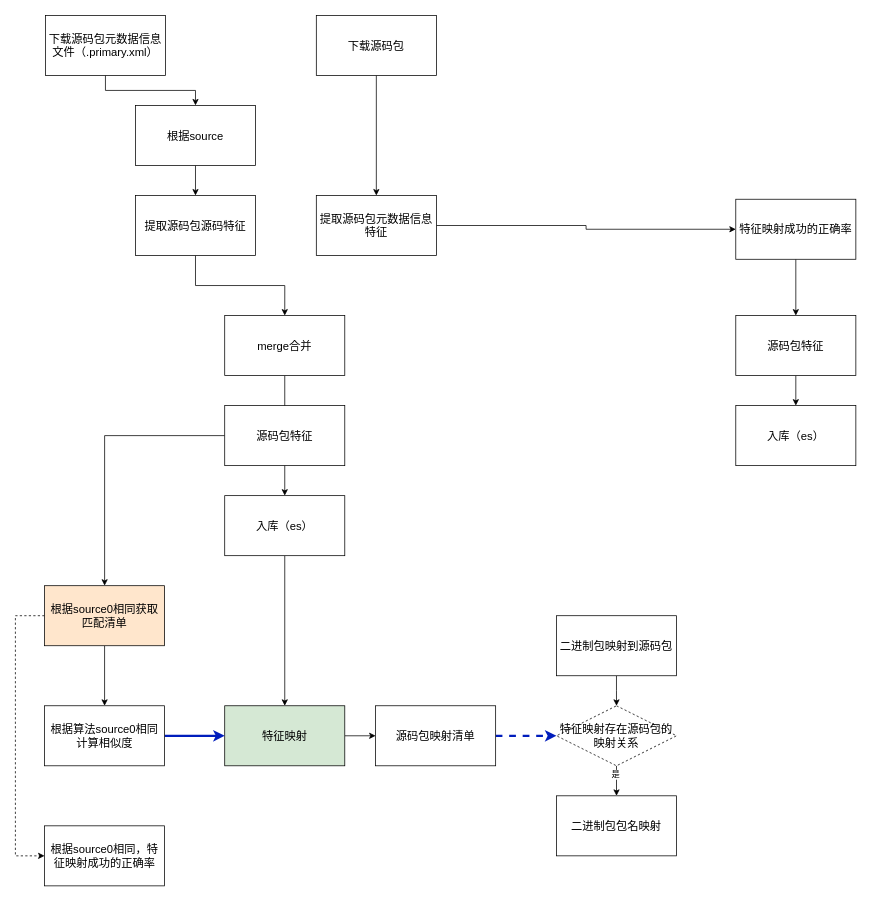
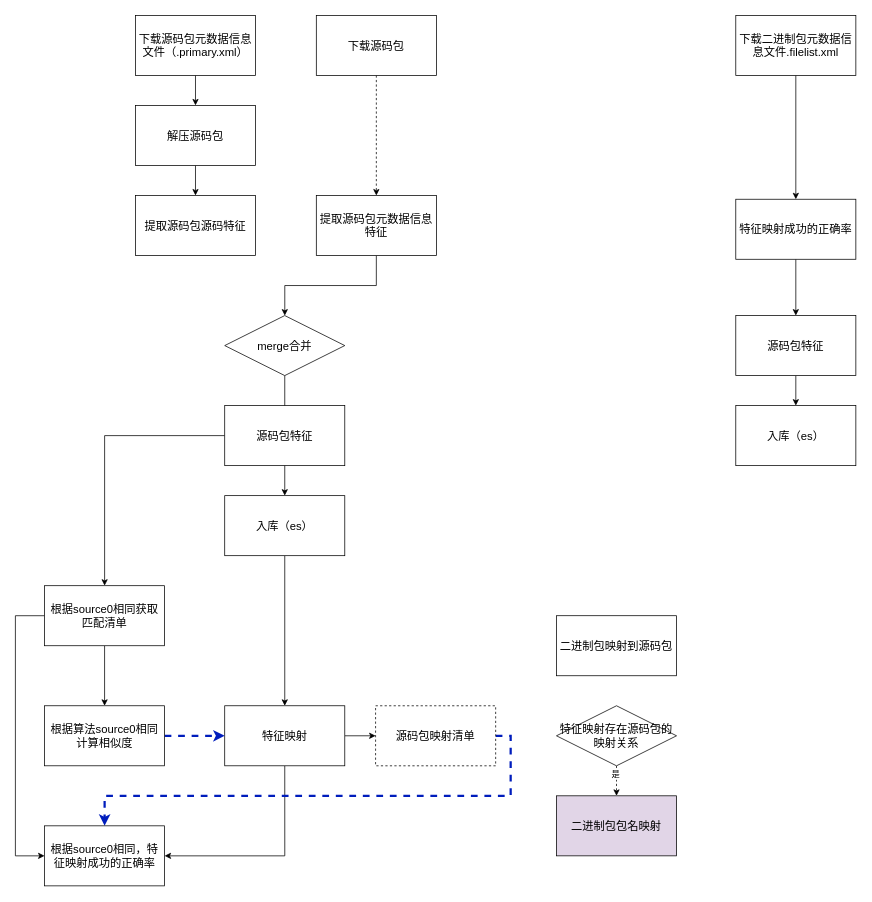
node "下载源码包元数据信息文件（.primary.xml）": moved (105, 45) -> (195, 45)
node "下载二进制包元数据信息文件.filelist.xml": added
edge "下载源码包" -> "提取源码包元数据信息特征": style solid -> dashed
node "根据source": label "根据source" -> "解压源码包"
edge "下载二进制包元数据信息文件.filelist.xml" -> "特征映射成功的正确率": added
edge "提取源码包元数据信息特征" -> "特征映射成功的正确率": now "提取源码包元数据信息特征" -> "merge合并"
edge "提取源码包源码特征" -> "merge合并": removed
node "merge合并": shape rectangle -> diamond
node "根据source0相同获取匹配清单": fillcolor #ffe6cc -> #ffffff
edge "二进制包映射到源码包" -> "特征映射存在源码包的映射关系": removed
edge "根据source0相同获取匹配清单" -> "根据source0相同，特征映射成功的正确率": style dashed -> solid
edge "根据算法source0相同 计算相似度" -> "特征映射": style solid -> dashed
node "特征映射": fillcolor #d5e8d4 -> #ffffff
node "源码包映射清单": style solid -> dashed
edge "源码包映射清单" -> "特征映射存在源码包的映射关系": now "源码包映射清单" -> "根据source0相同，特征映射成功的正确率"
node "特征映射存在源码包的映射关系": style dashed -> solid
edge "特征映射存在源码包的映射关系" -> "二进制包包名映射": style solid -> dashed
edge "特征映射" -> "根据source0相同，特征映射成功的正确率": added
node "二进制包包名映射": fillcolor #ffffff -> #e1d5e7
